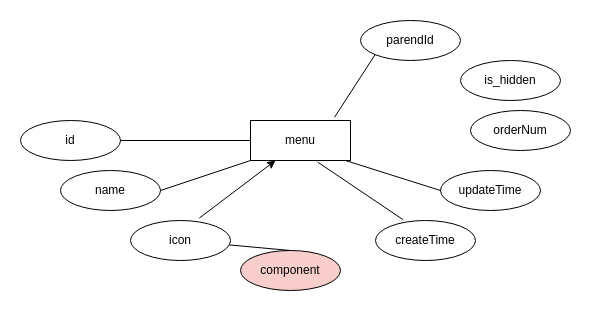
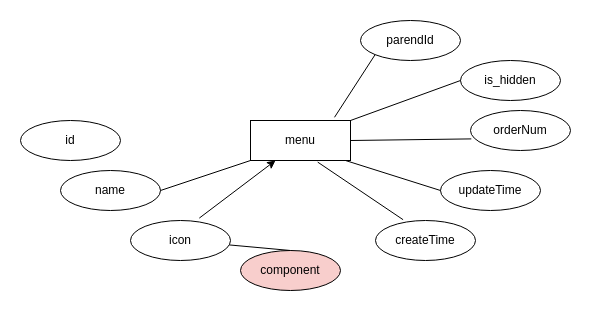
edge "is_hidden" -- "menu": added
edge "orderNum" -- "menu": added
edge "id" -- "menu": removed
